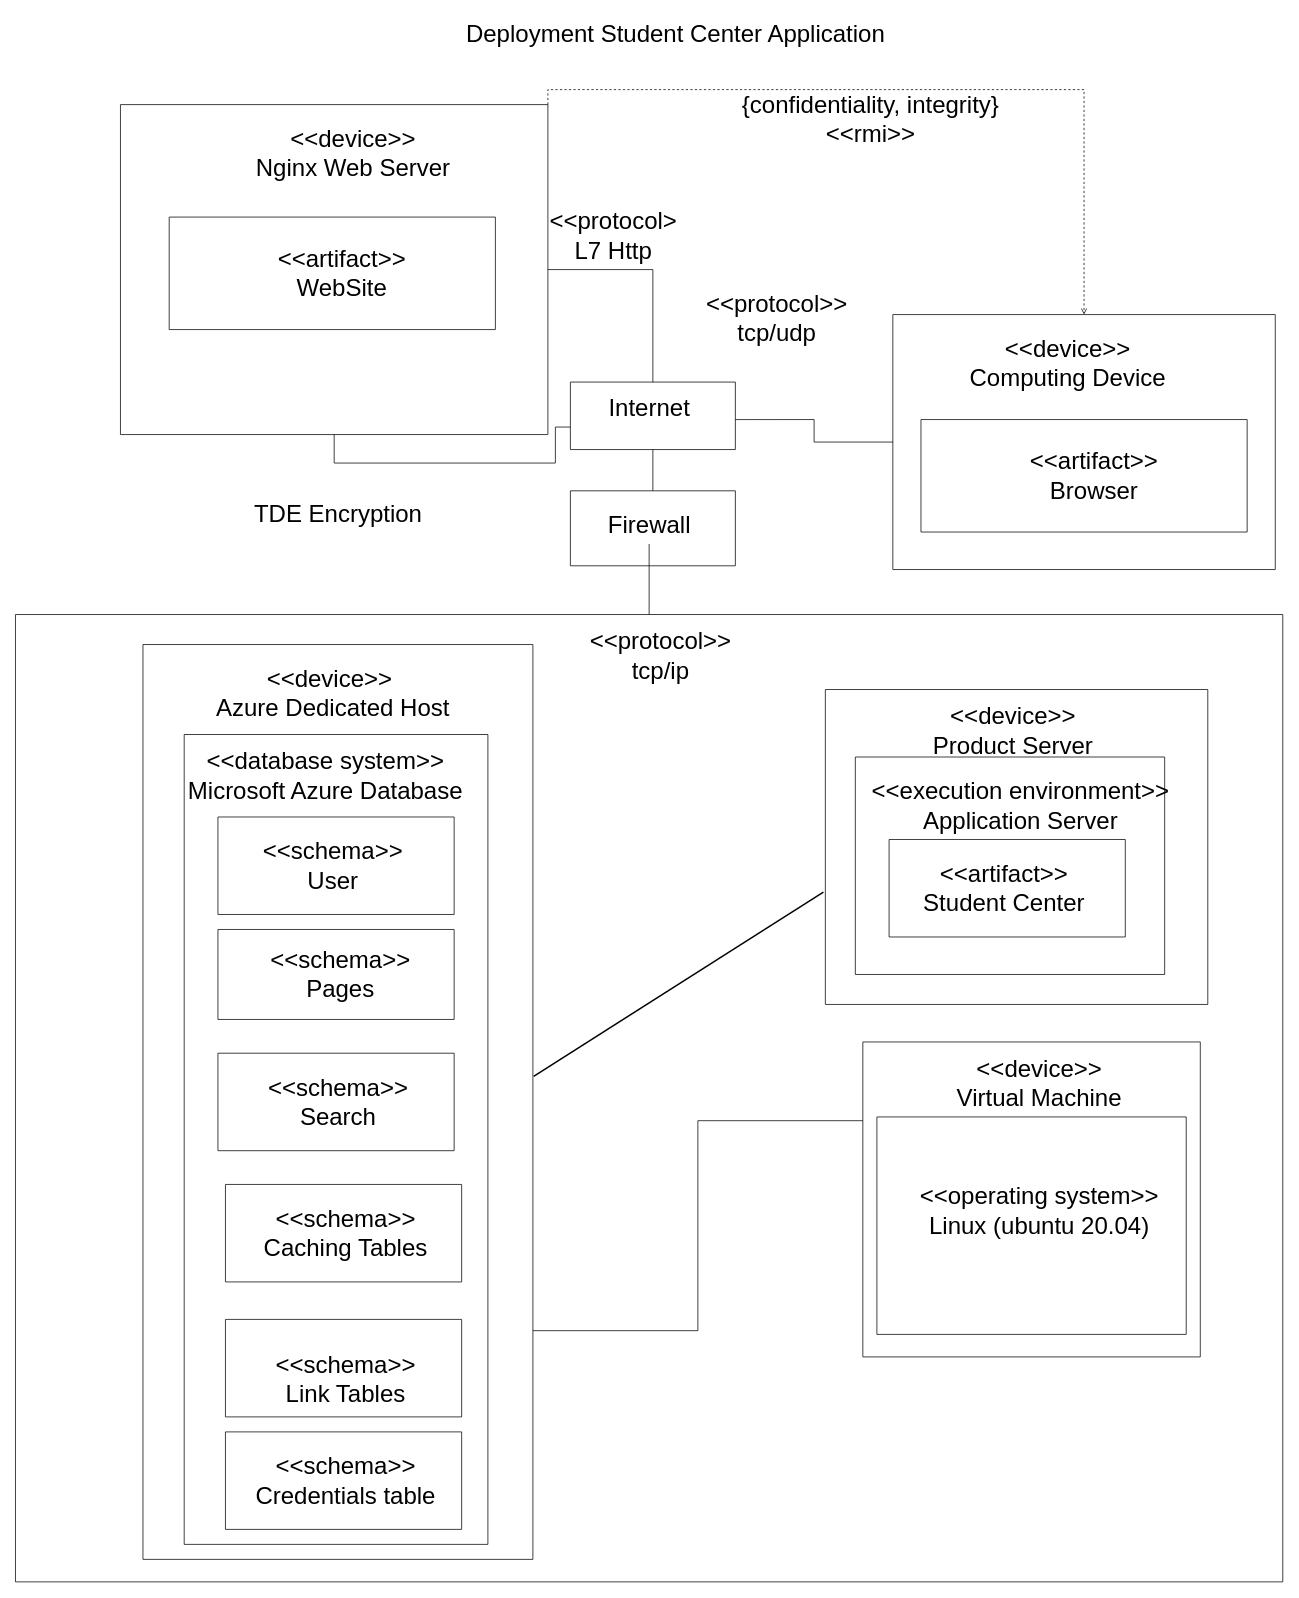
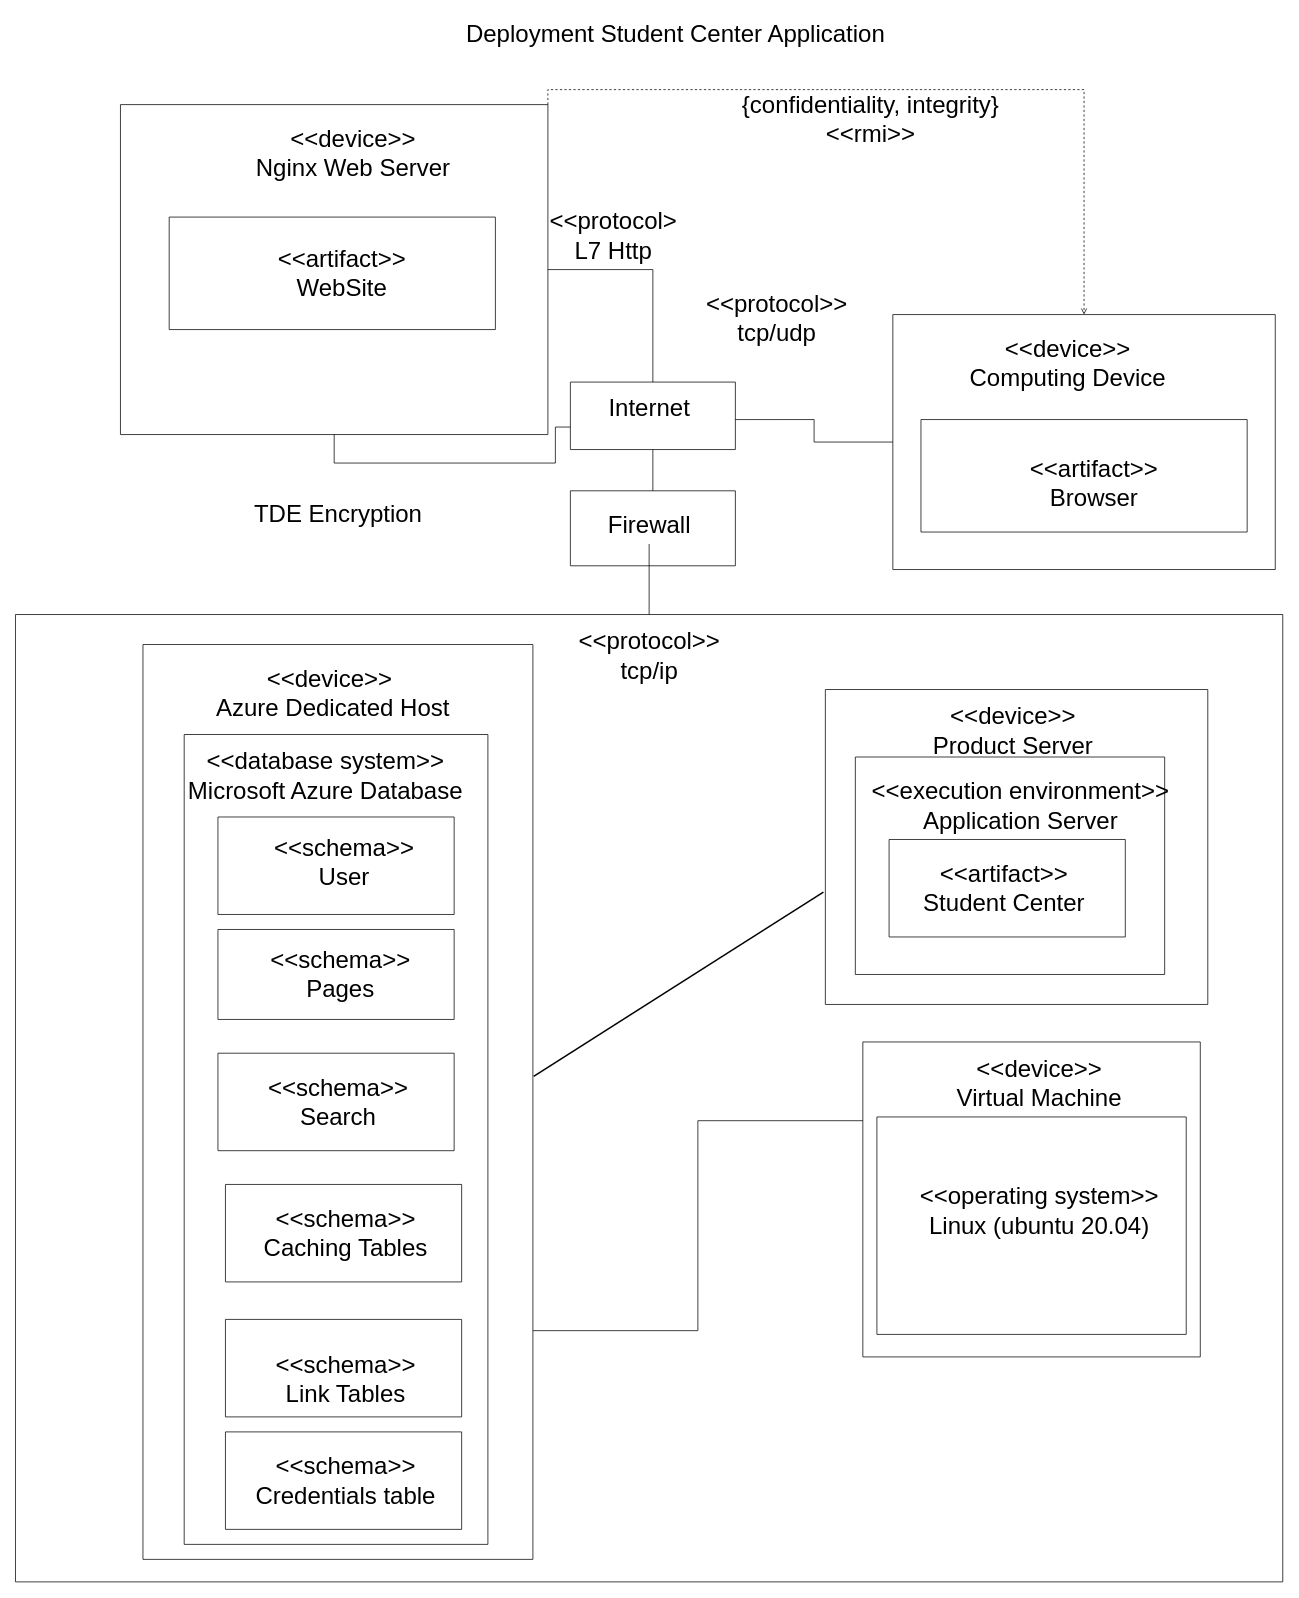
node "<<artifact>> Browser": moved (1094, 476) -> (1094, 483)
node "<<protocol>> tcp/ip": moved (660, 656) -> (649, 656)
node "<<schema>> User": moved (332, 866) -> (344, 862)
